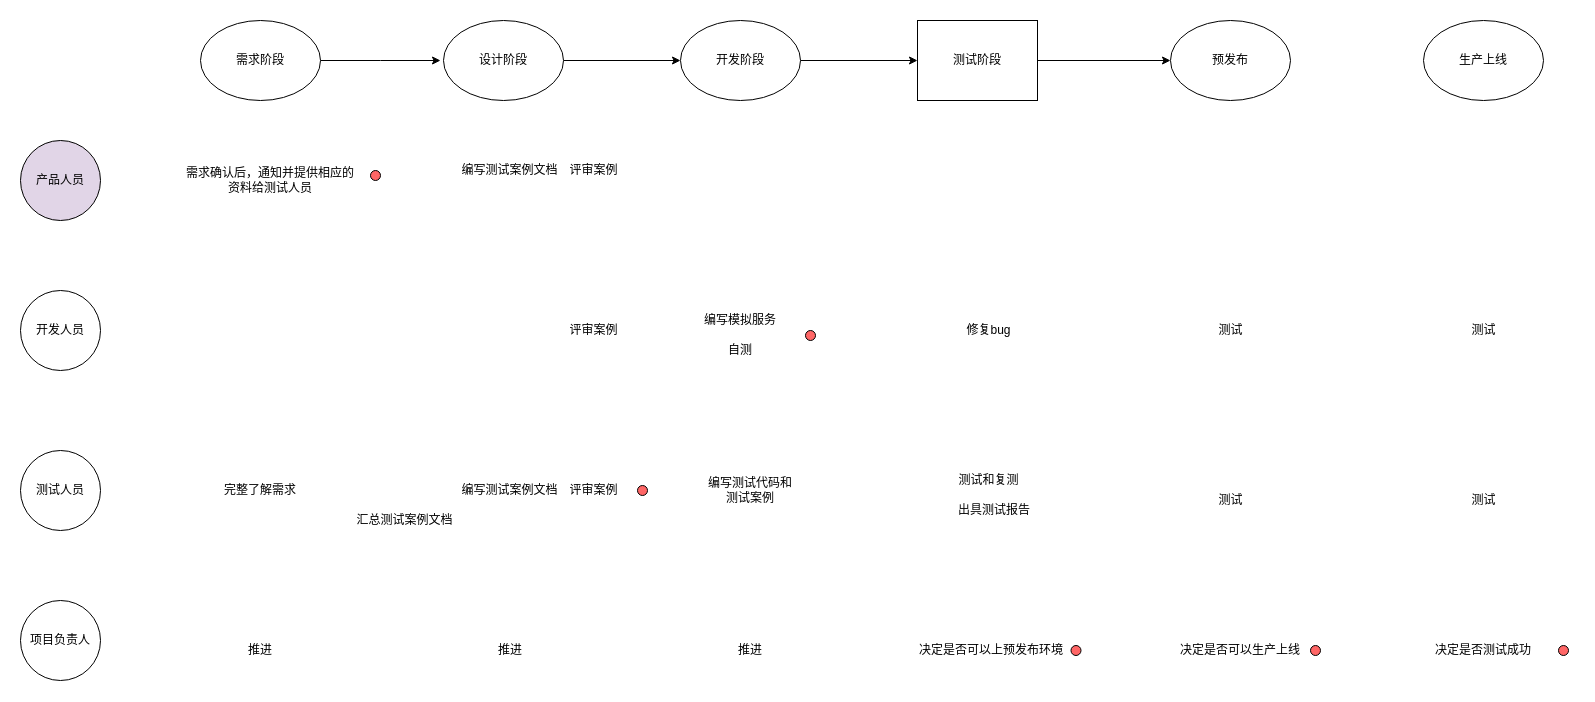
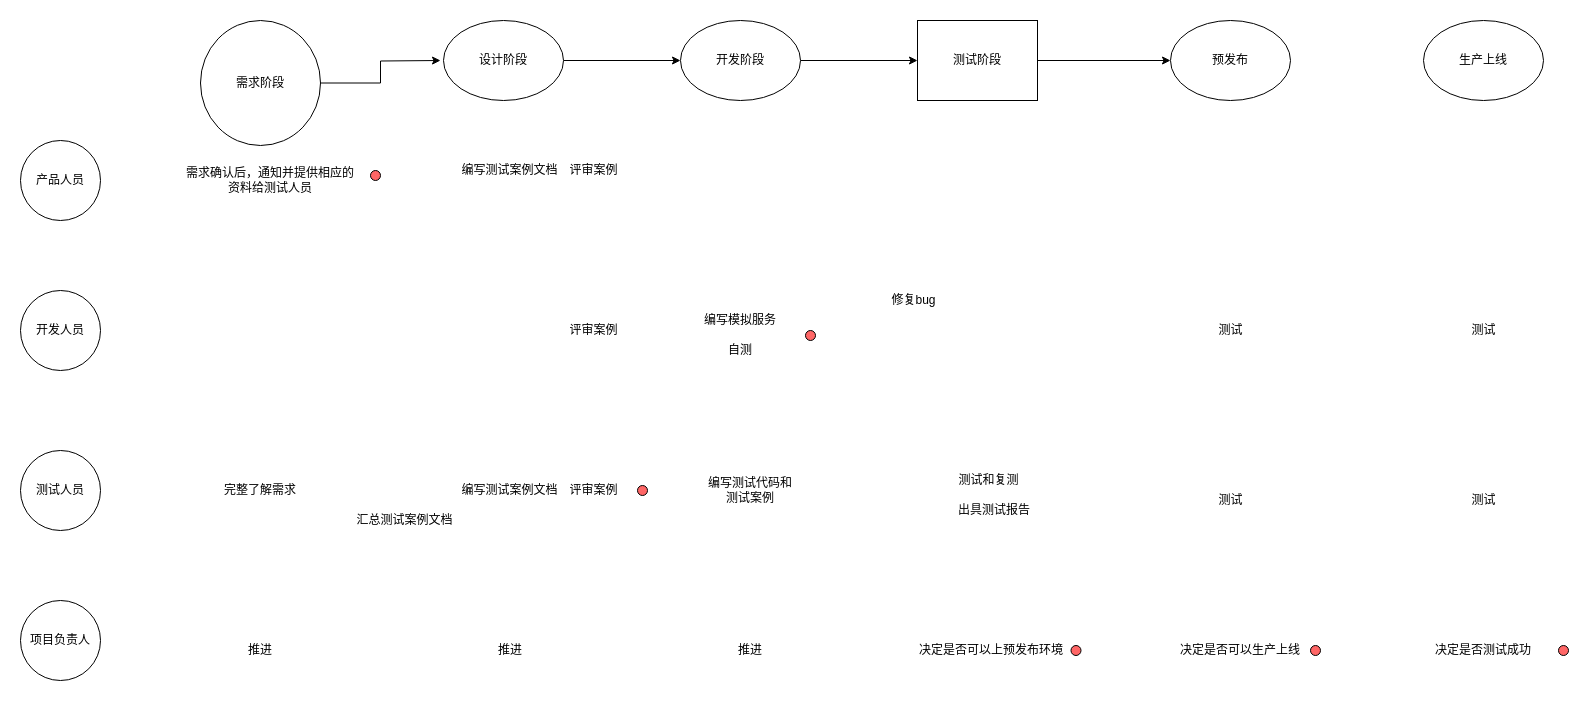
node "需求阶段": size 120x80 -> 120x125
node "产品人员": fillcolor #e1d5e7 -> #ffffff
node "修复bug": moved (989, 331) -> (914, 301)
